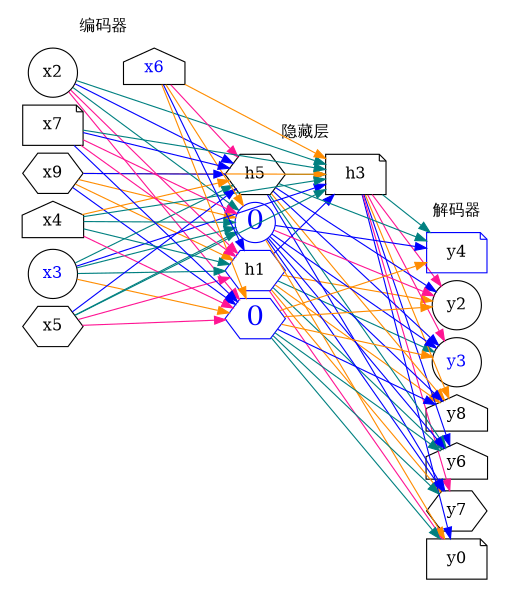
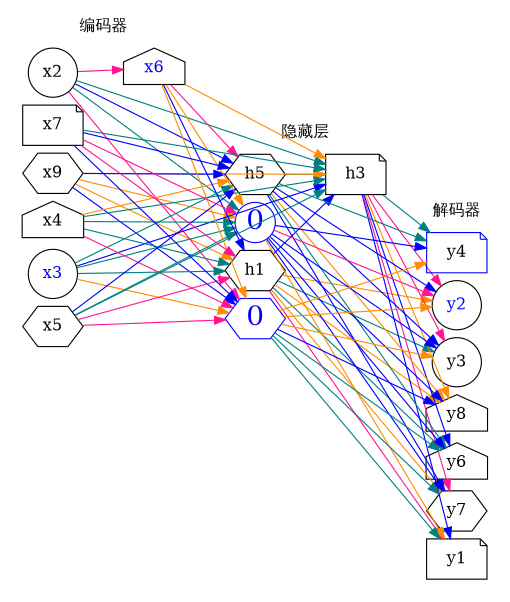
edge "x2" -> "h1": now "x2" -> "x6"
node "h1": color blue -> black
node "y2": fontcolor black -> blue
node "y3": fontcolor blue -> black
node "y0": label "y0" -> "y1"
